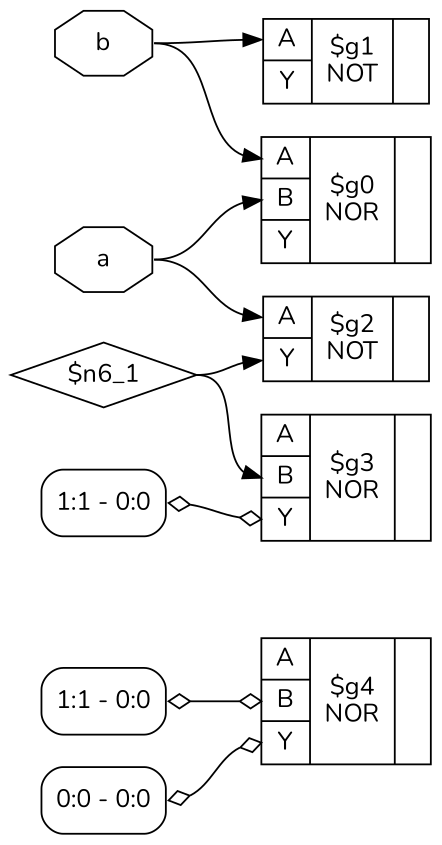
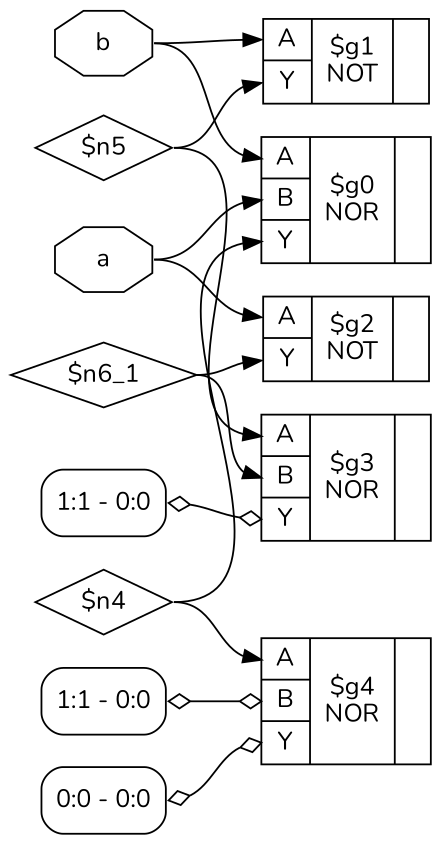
node "$n5": added
node "$n4": added
